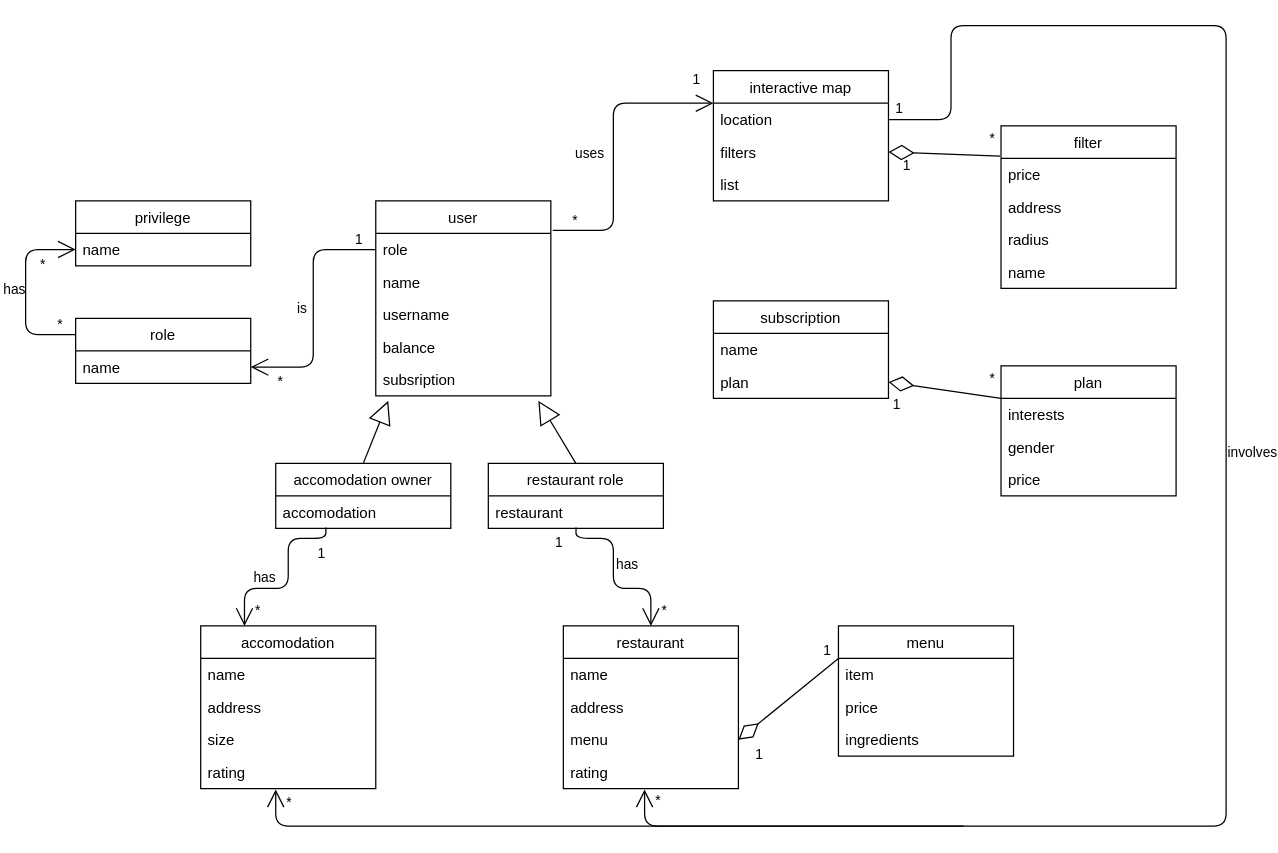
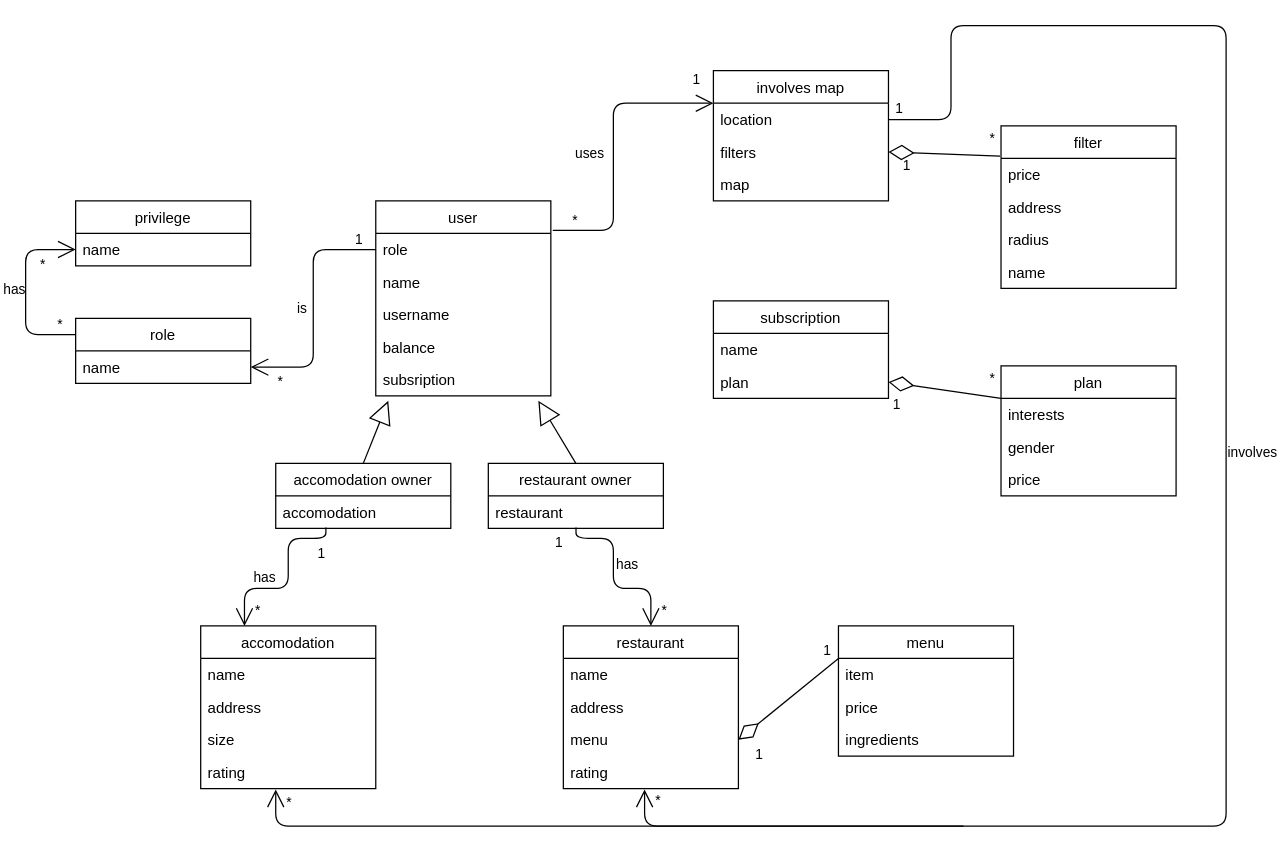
node "interactive map": label "interactive map" -> "involves map"
node "list": label "list" -> "map"
node "restaurant role": label "restaurant role" -> "restaurant owner"
